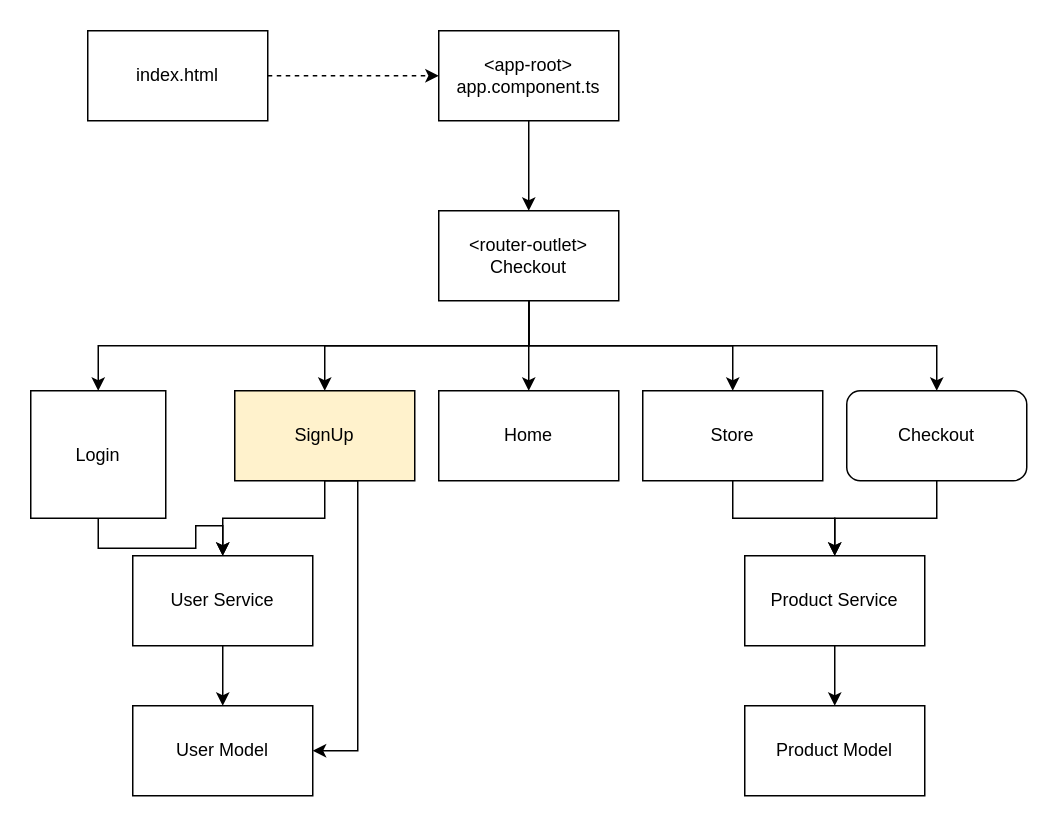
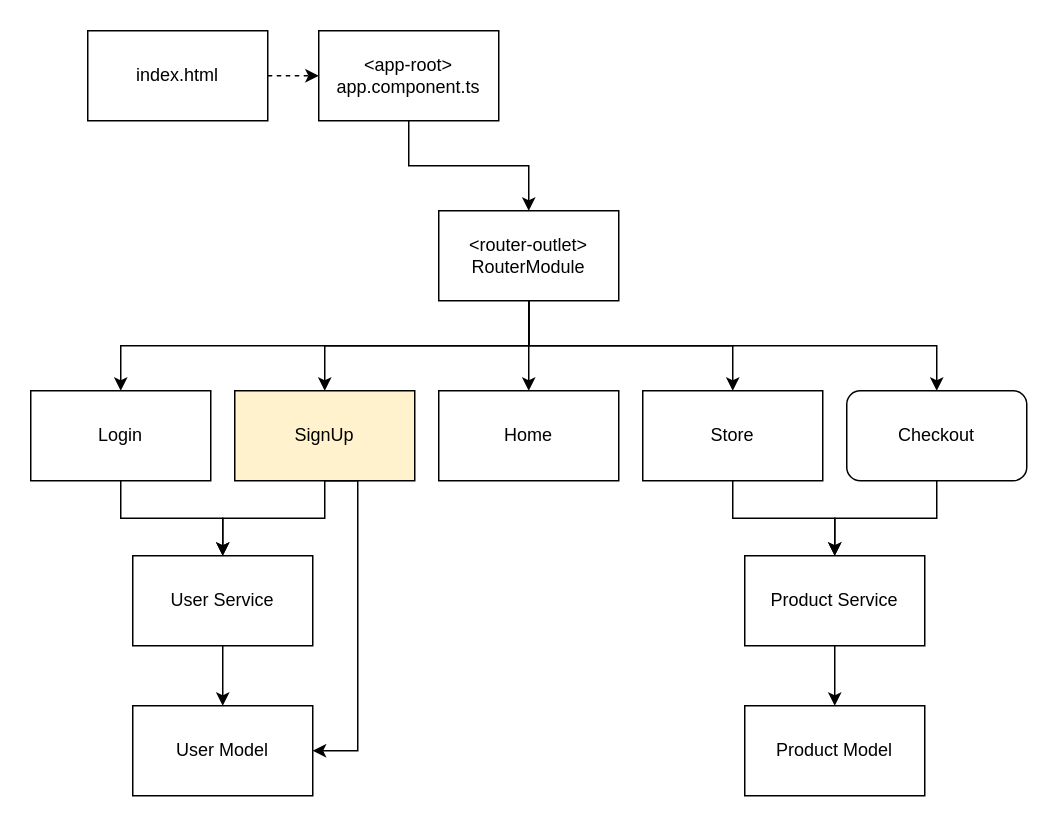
node "<app-root> app.component.ts": moved (529, 76) -> (409, 76)
node "<router-outlet> Checkout": label "<router-outlet> Checkout" -> "<router-outlet> RouterModule"
node "Login": size 135x128 -> 180x90
